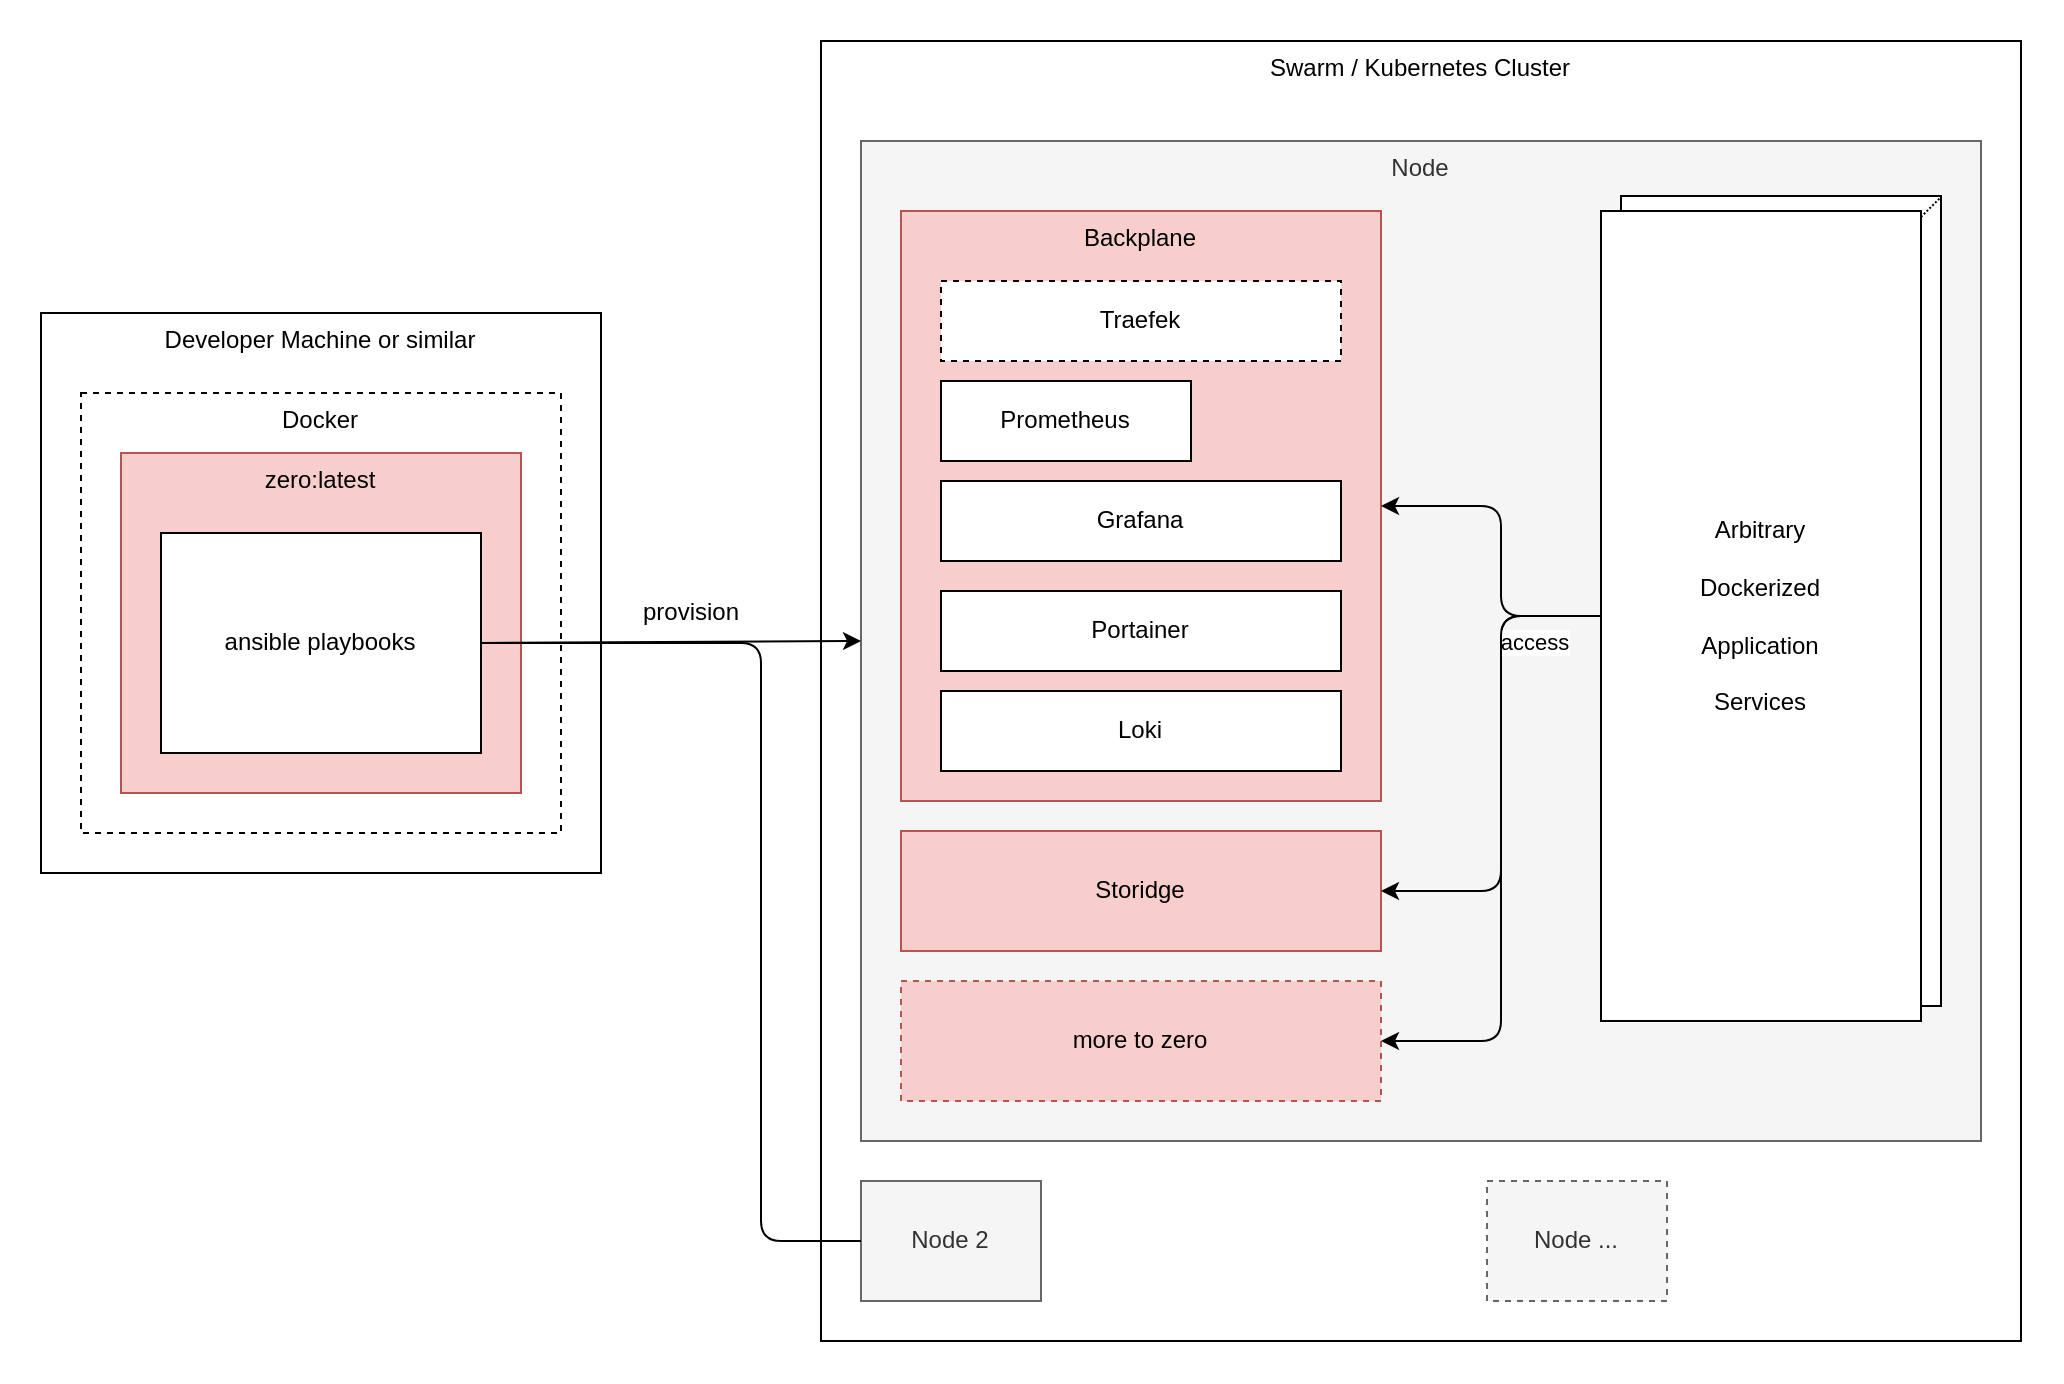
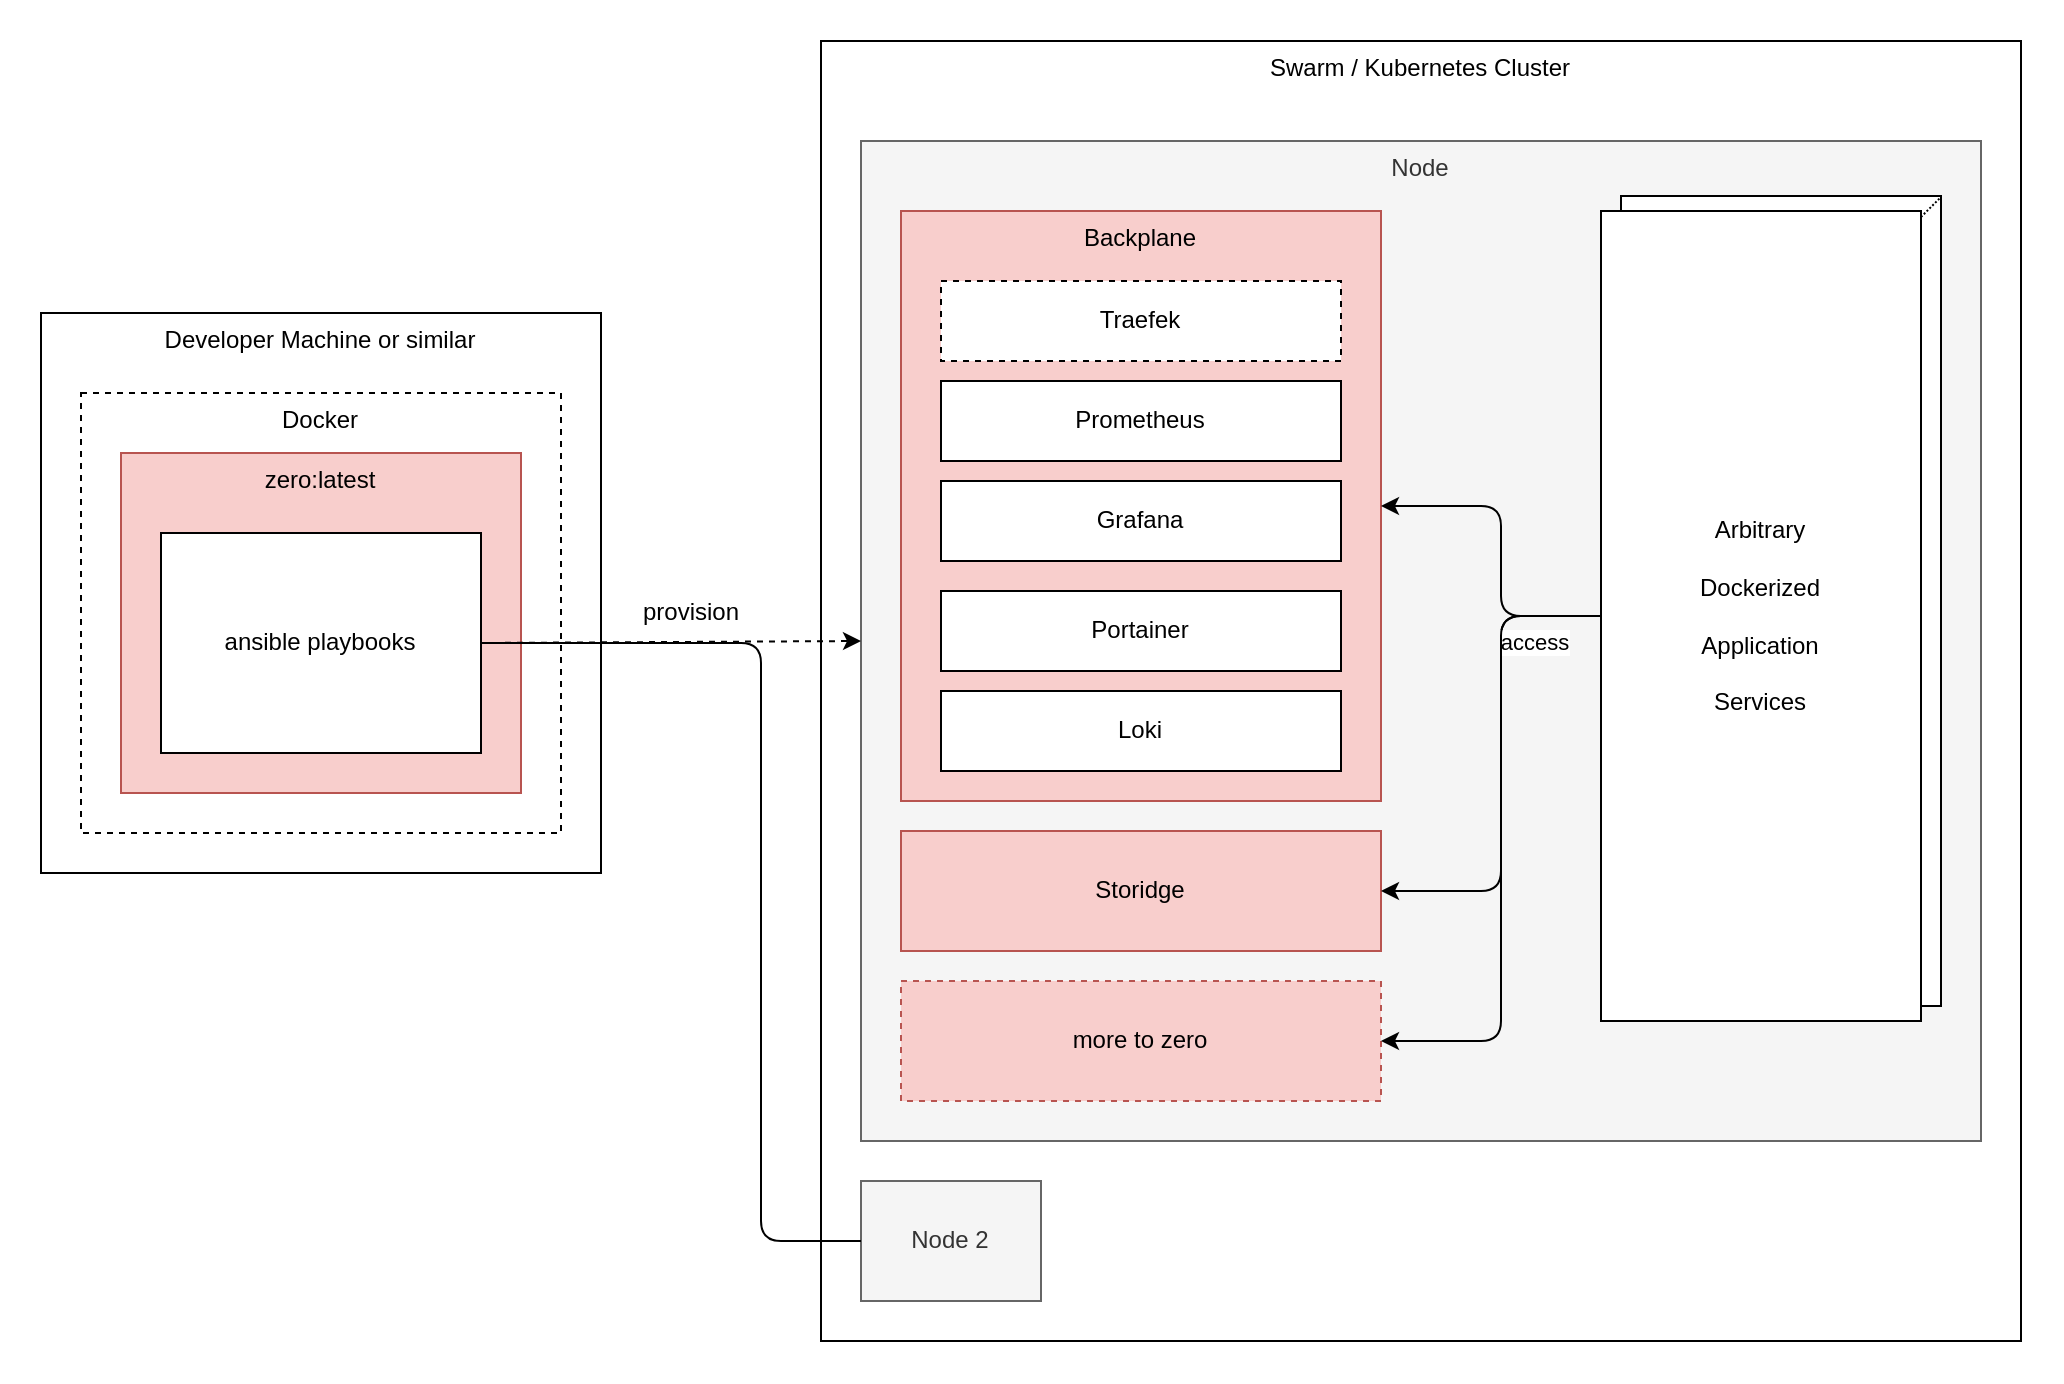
node "Prometheus": size 250x80 -> 400x80
edge "ansible playbooks" -> "Node": style solid -> dashed
node "Node ...": removed
